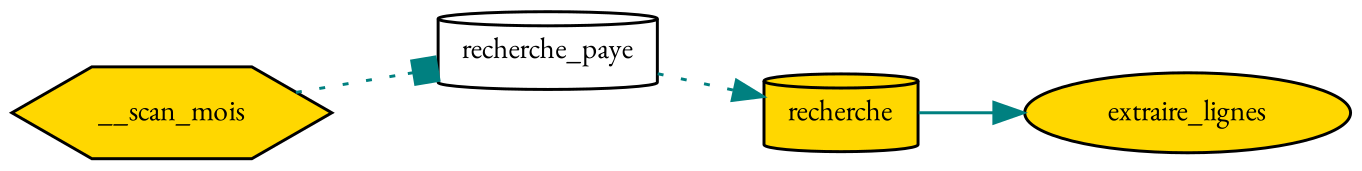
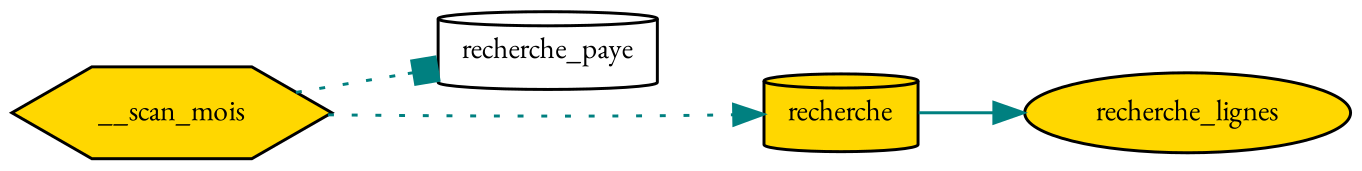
edge "recherche_paye" -> "recherche": now "__scan_mois" -> "recherche"
node "extraire_lignes": label "extraire_lignes" -> "recherche_lignes"
